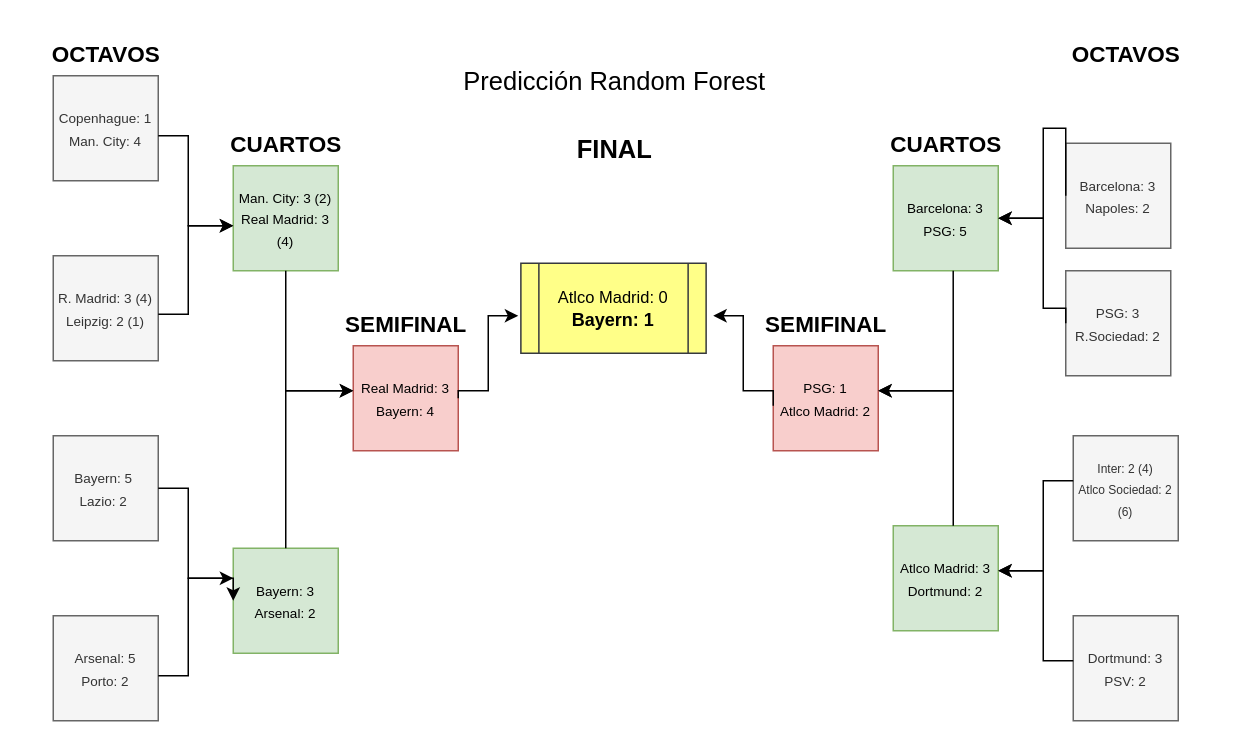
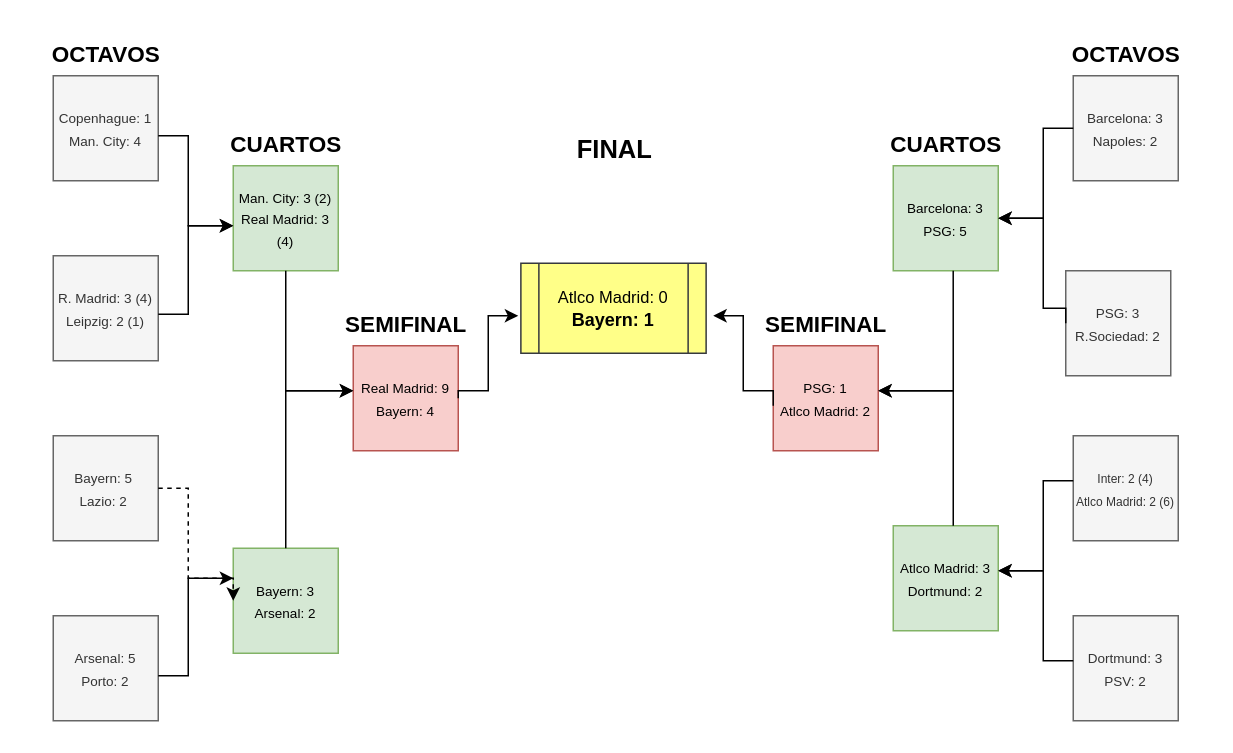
node "Predicción Random Forest": removed
node "Barcelona: 3 Napoles: 2": moved (1118, 196) -> (1126, 128)
node "Real Madrid: 3 Bayern: 4": label "Real Madrid: 3 Bayern: 4" -> "Real Madrid: 9 Bayern: 4"
node "Inter: 2 (4) Atlco Sociedad: 2 (6)": label "Inter: 2 (4) Atlco Sociedad: 2 (6)" -> "Inter: 2 (4) Atlco Madrid: 2 (6)"
edge "Bayern: 5 Lazio: 2" -> "Bayern: 3 Arsenal: 2": style solid -> dashed
